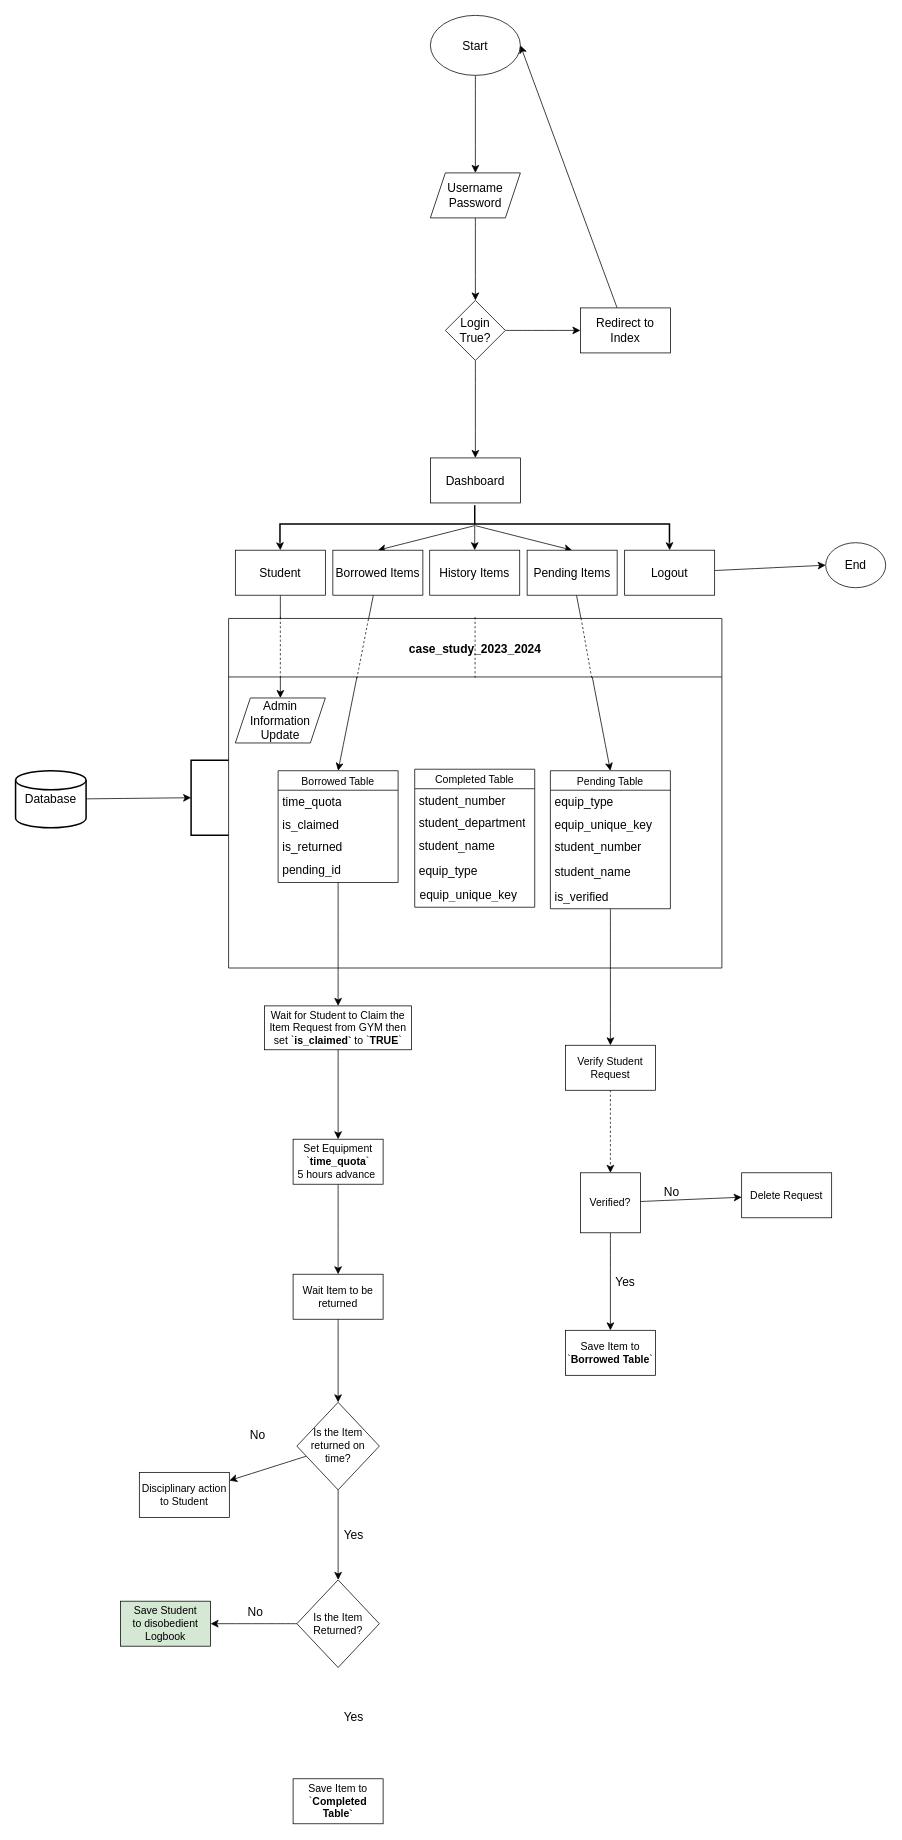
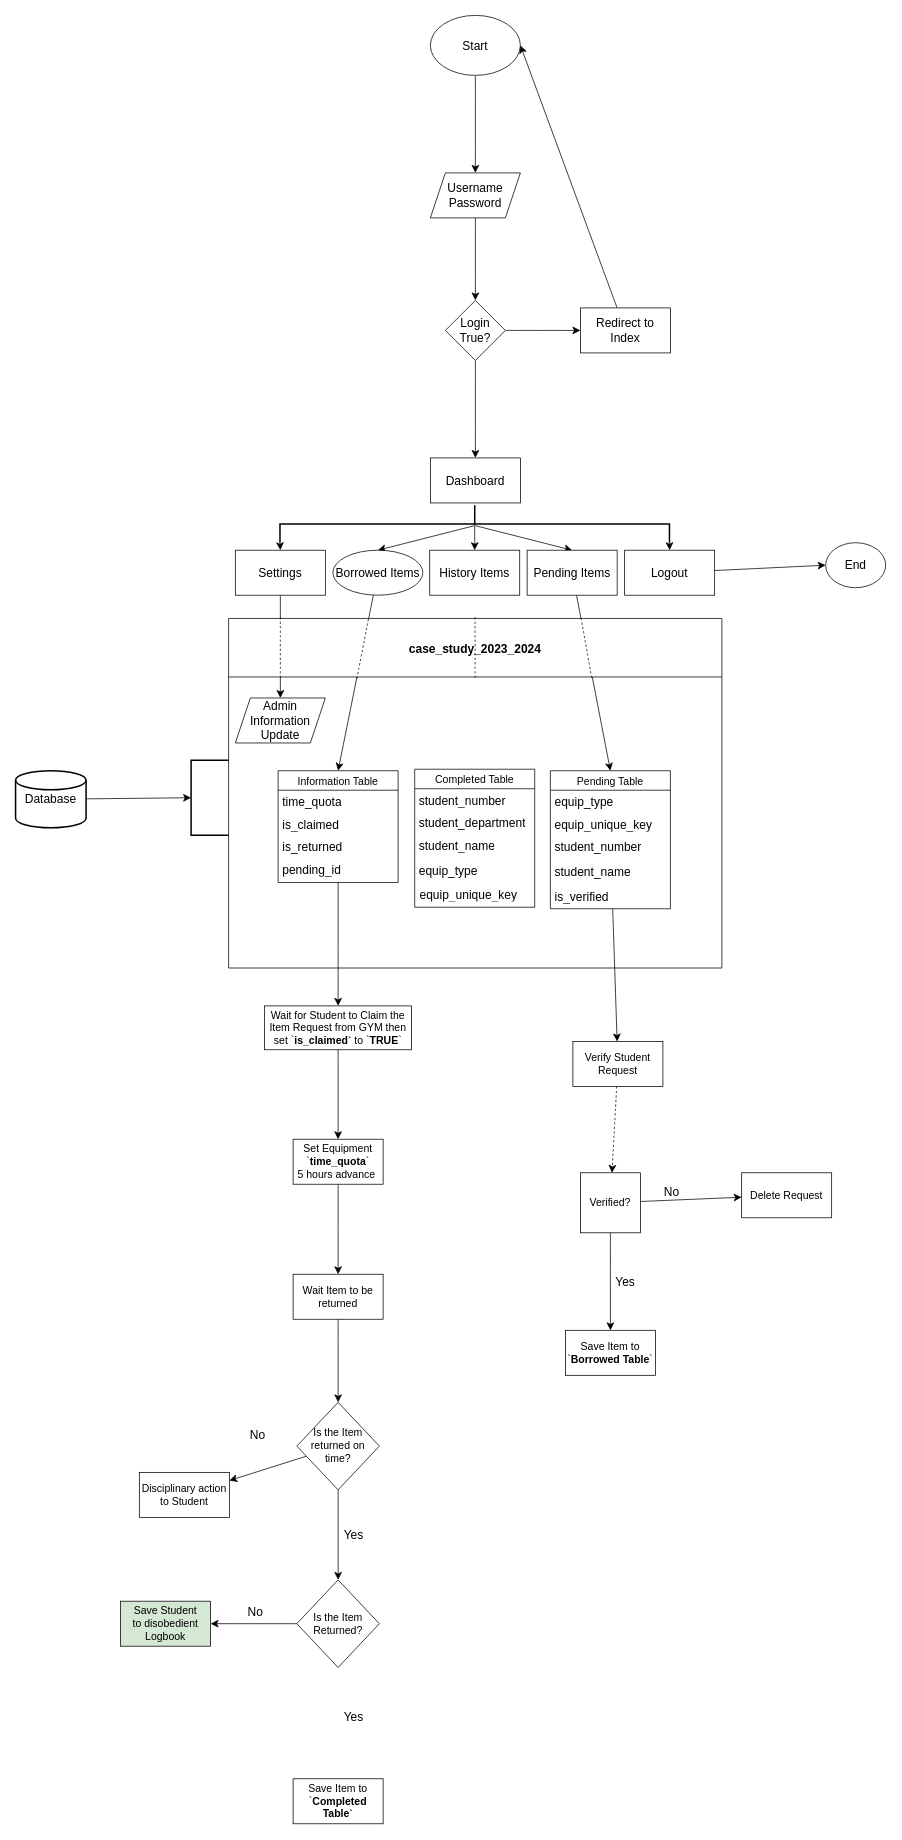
node "Student": label "Student" -> "Settings"
node "Borrowed Items": shape rectangle -> ellipse
node "Borrowed Table": label "Borrowed Table" -> "Information Table"
node "Verify Student Request": moved (610, 1068) -> (618, 1064)
